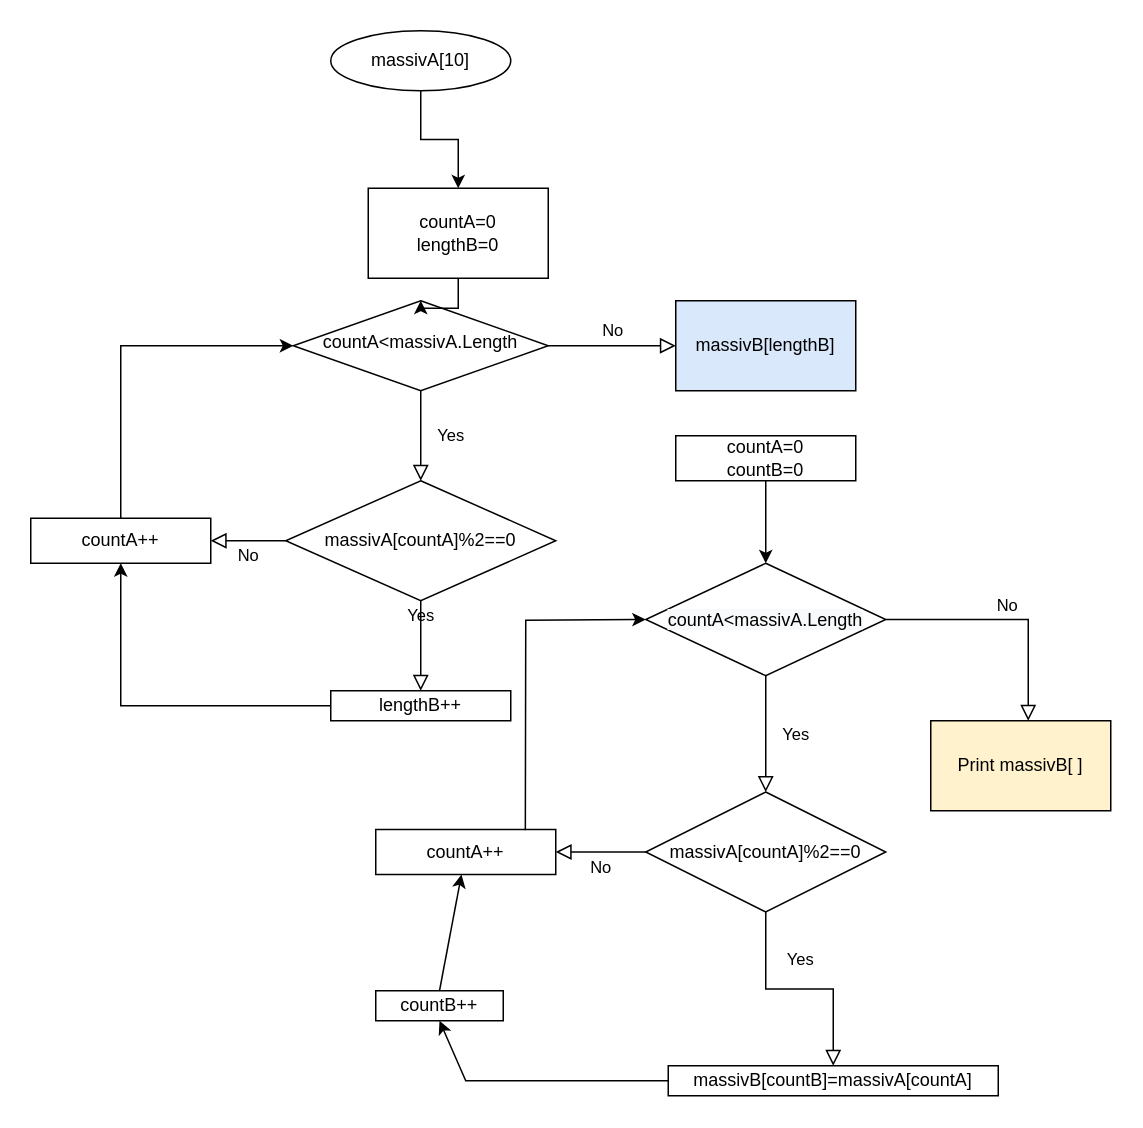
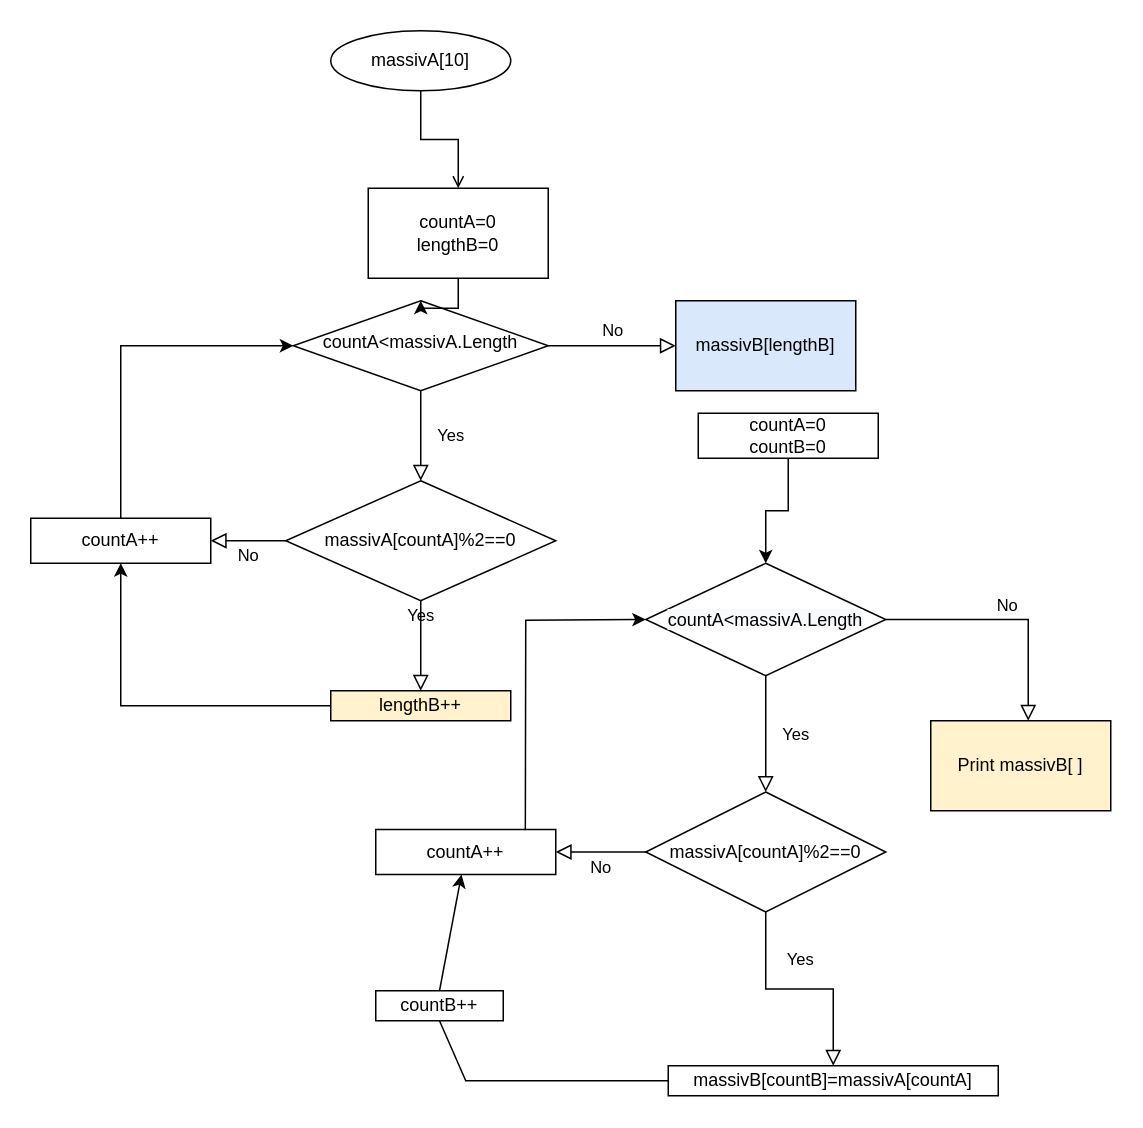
edge "massivA[10]" -> "countA=0 lengthB=0": arrowhead classic -> open
node "countA=0 countB=0": moved (766, 458) -> (788, 436)
node "lengthB++": fillcolor #ffffff -> #fff2cc
edge "massivB[countB]=massivA[countA]" -> "countB++": arrowhead classic -> none
